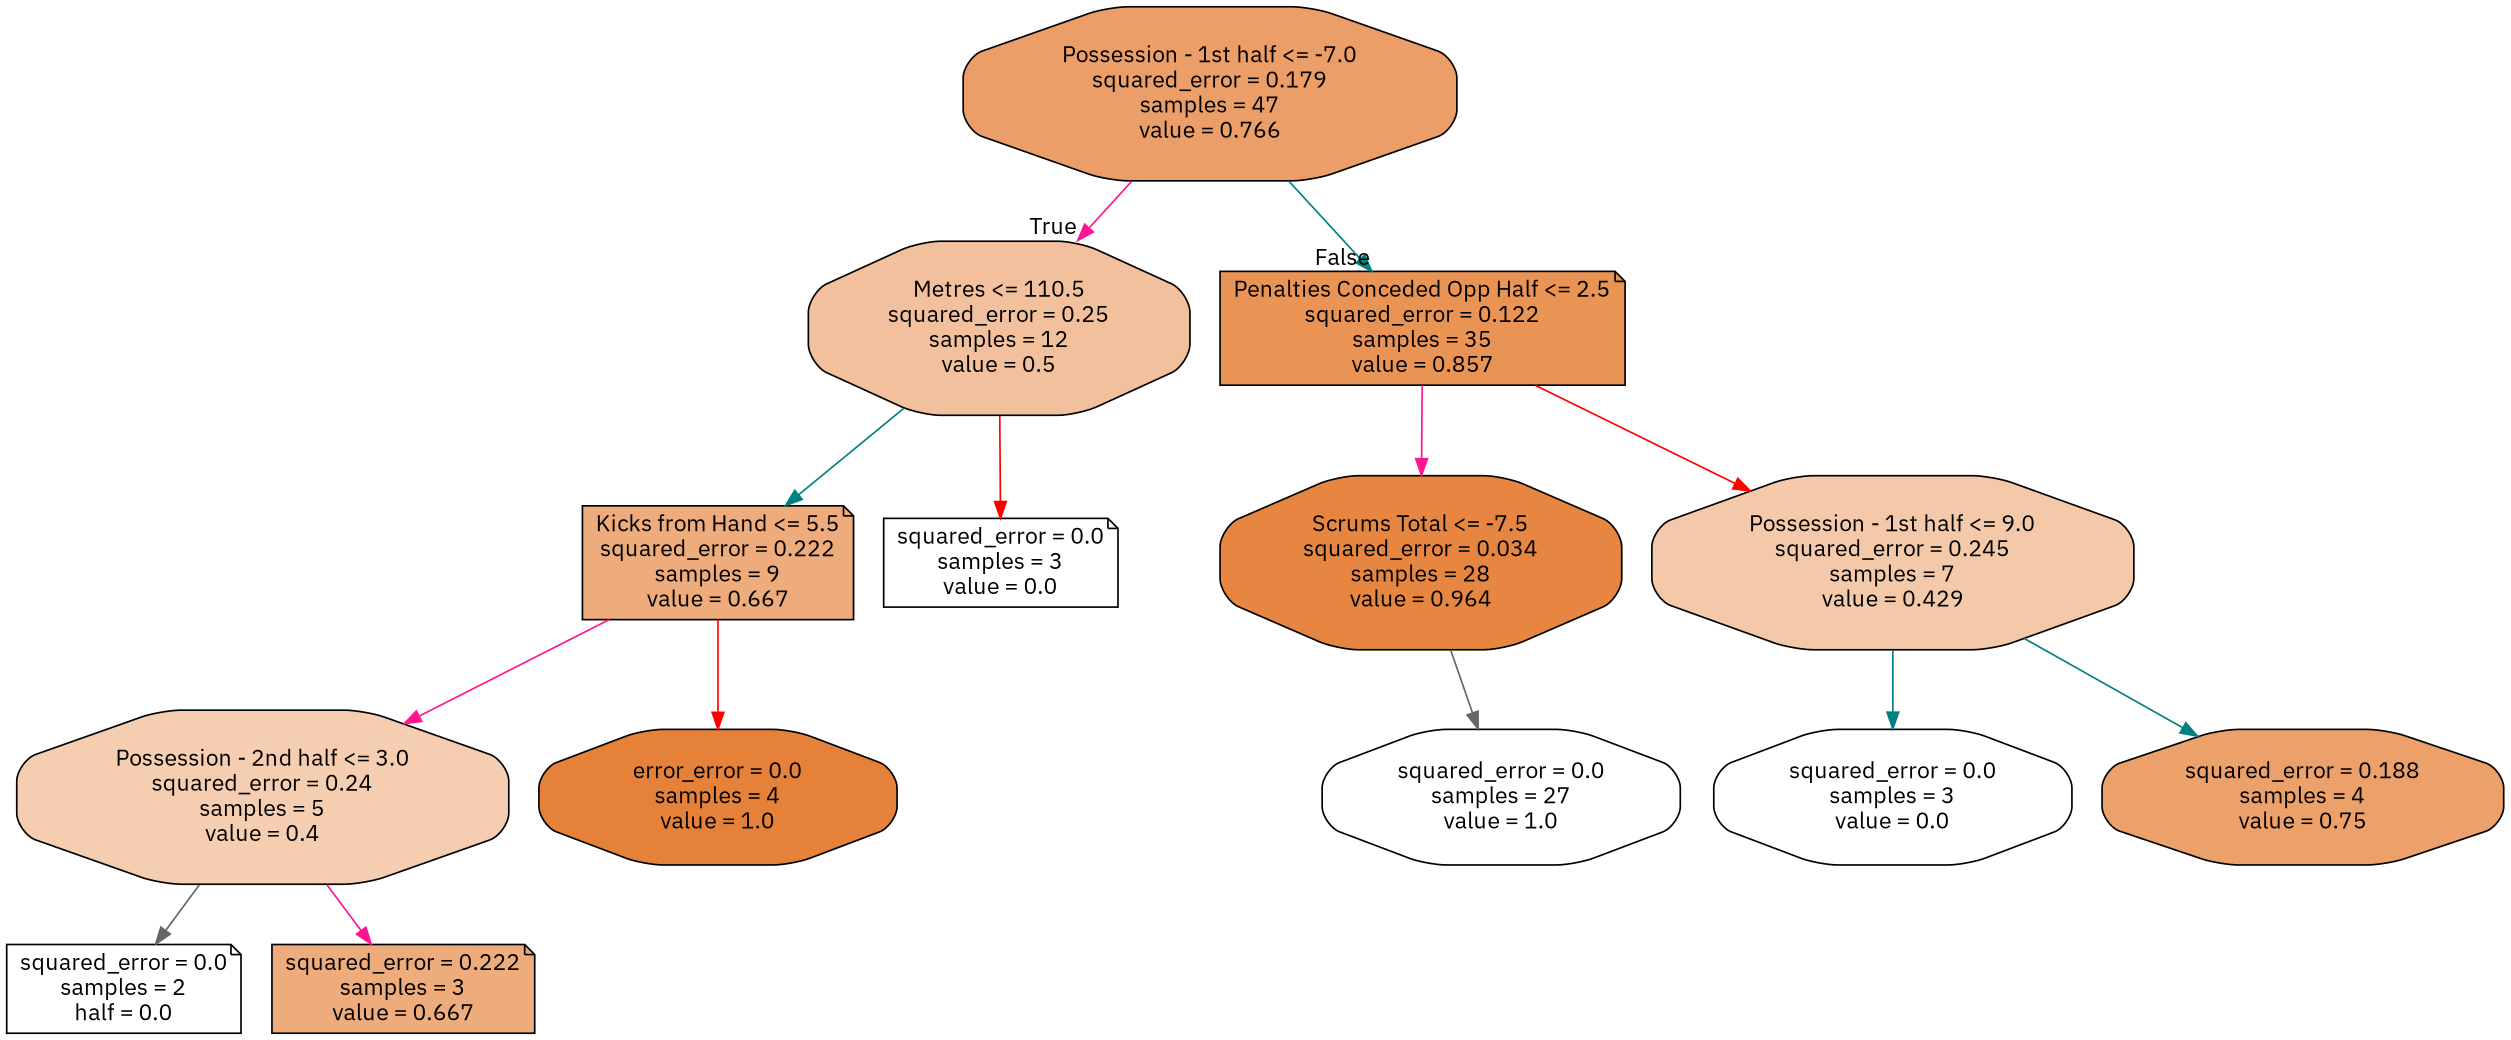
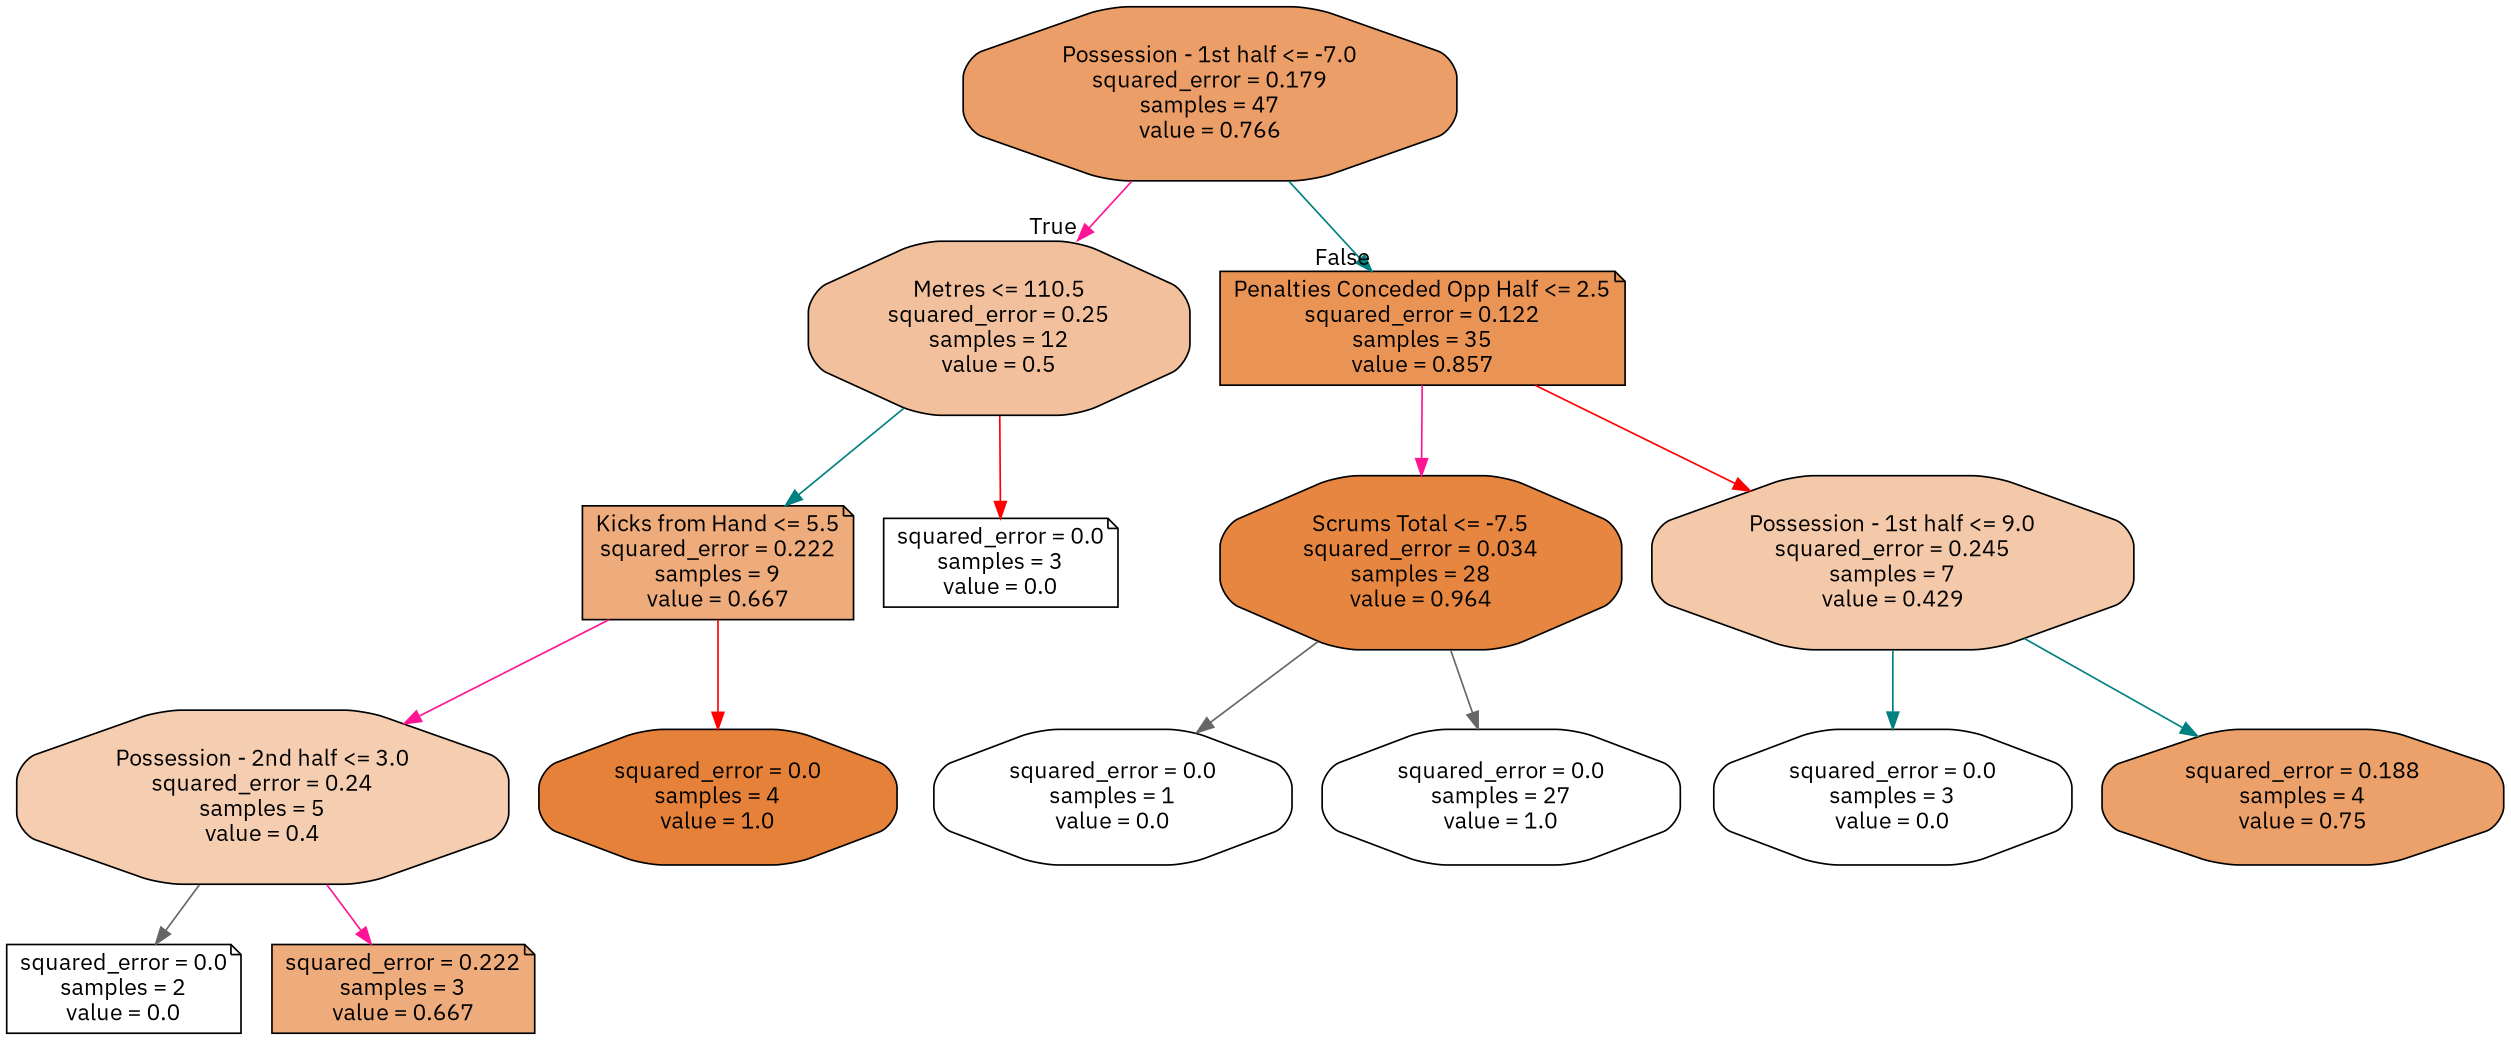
node "error_error = 0.0 samples = 4 value = 1.0": label "error_error = 0.0 samples = 4 value = 1.0" -> "squared_error = 0.0 samples = 4 value = 1.0"
node "squared_error = 0.0 samples = 1 value = 0.0": added
node "squared_error = 0.0 samples = 2 half = 0.0": label "squared_error = 0.0 samples = 2 half = 0.0" -> "squared_error = 0.0 samples = 2 value = 0.0"
